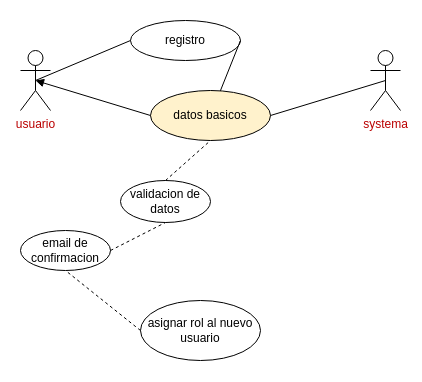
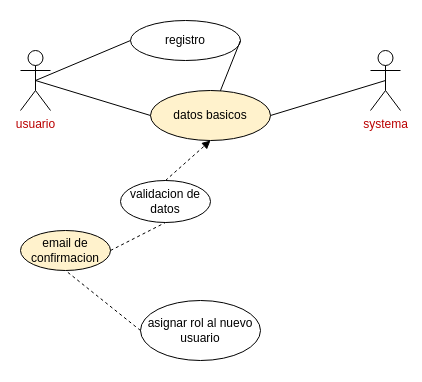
edge "datos basicos" -> "usuario": arrowhead block -> none
edge "datos basicos" -- "validacion de datos": arrowhead none -> block
node "email de confirmacion": fillcolor #ffffff -> #fff2cc
